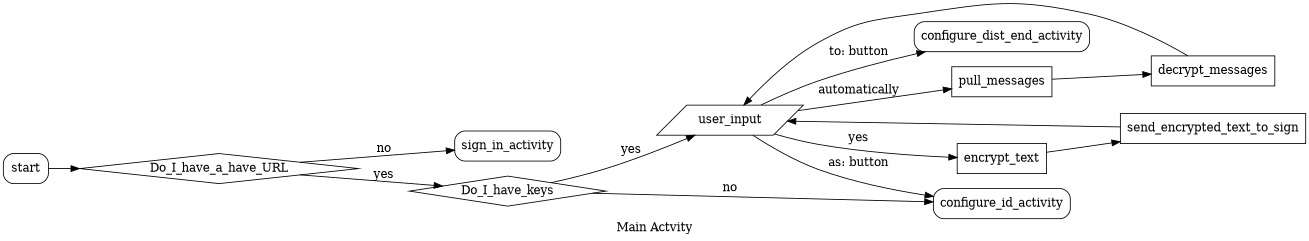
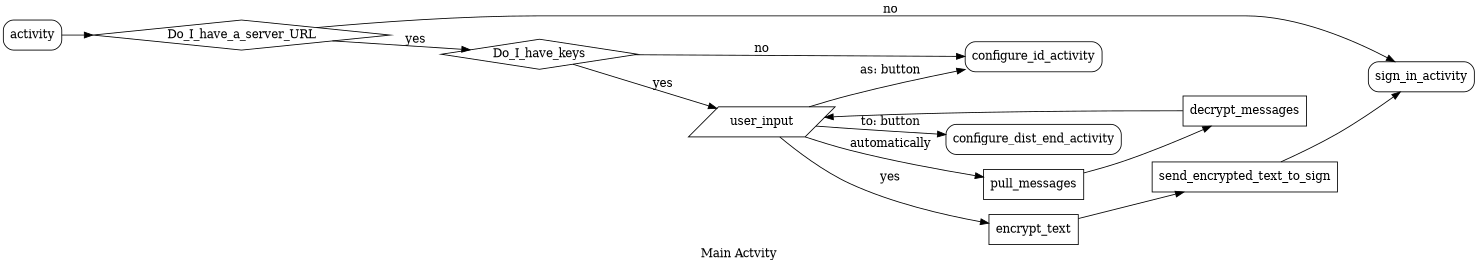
edge "send_encrypted_text_to_sign" -> "user_input": now "send_encrypted_text_to_sign" -> "sign_in_activity"
node "start": label "start" -> "activity"
node "Do_I_have_a_have_URL": label "Do_I_have_a_have_URL" -> "Do_I_have_a_server_URL"
